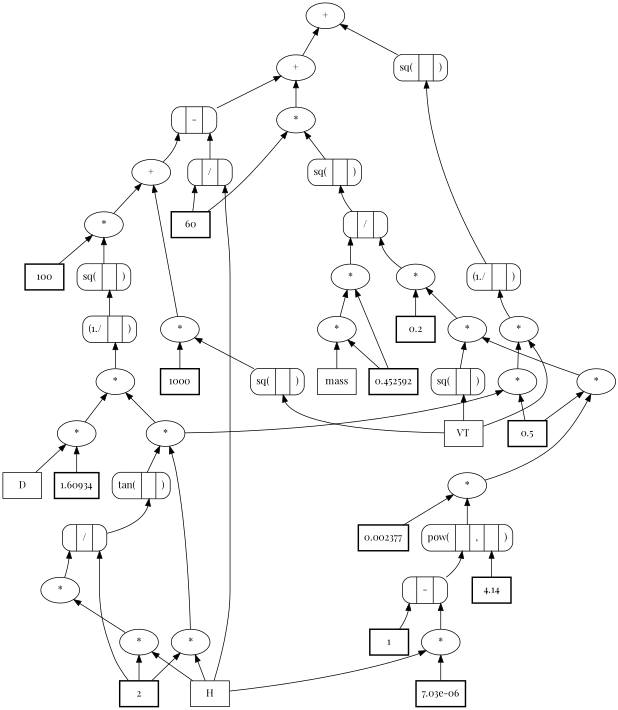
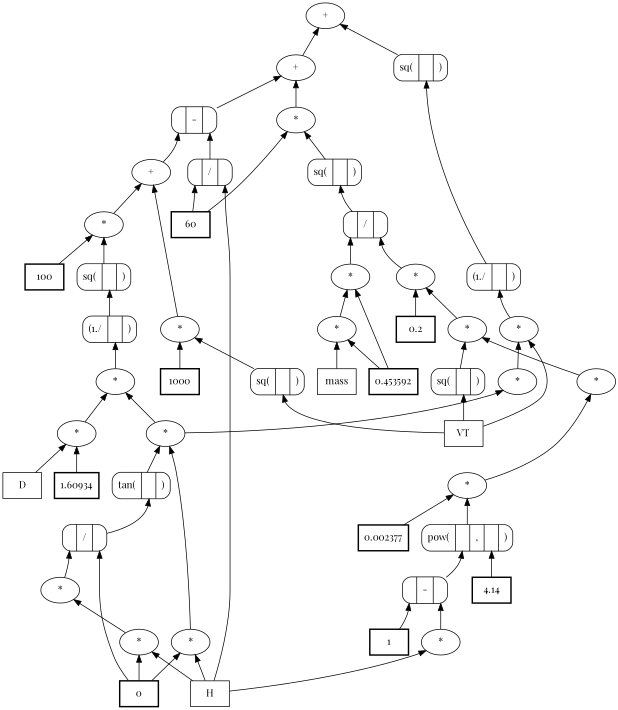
node "0.452592": label "0.452592" -> "0.453592"
node "0.5": removed
node "2": label "2" -> "0"
node "7.03e-06": removed
